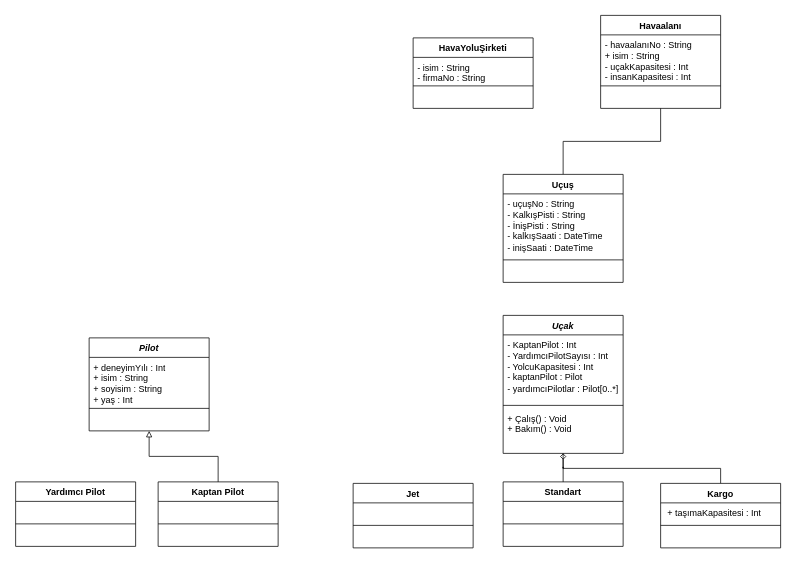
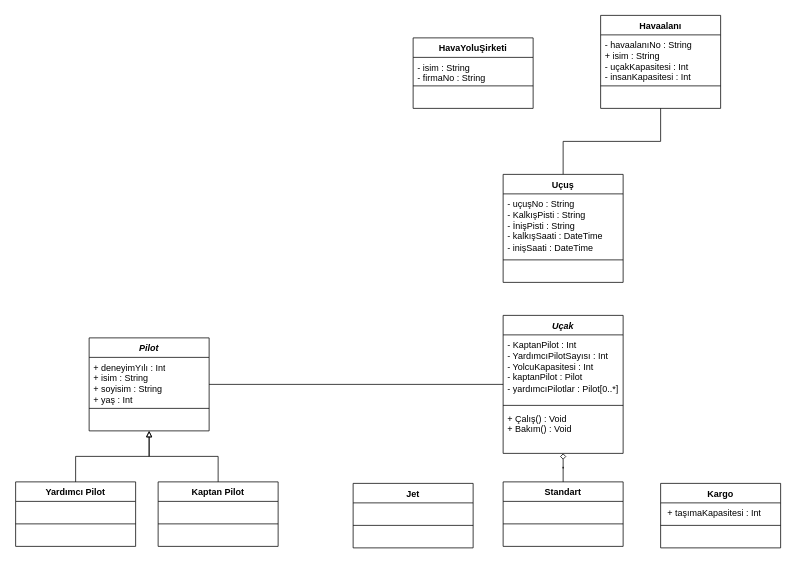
edge "Pilot" -- "Uçak": added
edge "Yardımcı Pilot" -> "Pilot": added
edge "Uçak" -- "Kargo": removed
